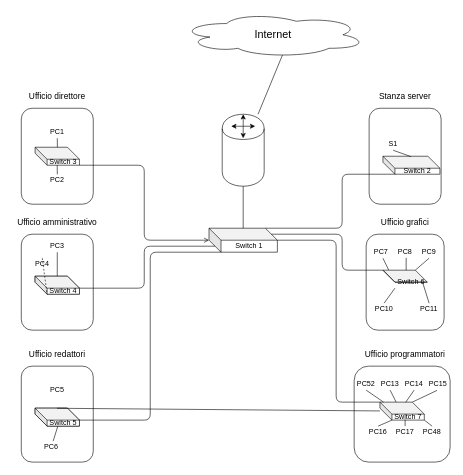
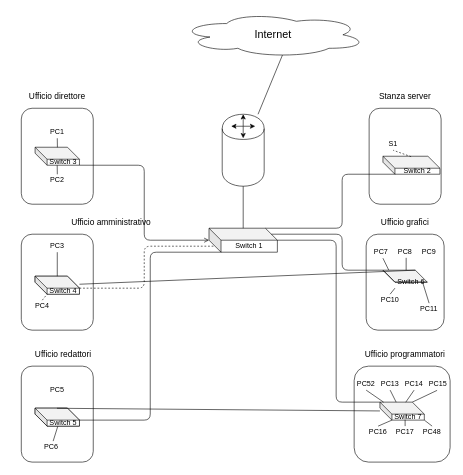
edge "S1" -- "Switch 2": style solid -> dashed
node "Ufficio amministrativo": moved (57, 222) -> (111, 222)
node "PC4": moved (42, 264) -> (42, 306)
edge "Switch 1" -- "Switch 4": style solid -> dashed
edge "PC9" -- "Switch 6": now "Switch 4" -- "Switch 6"
node "PC10": moved (384, 309) -> (390, 300)
node "Ufficio redattori": moved (57, 354) -> (63, 354)
